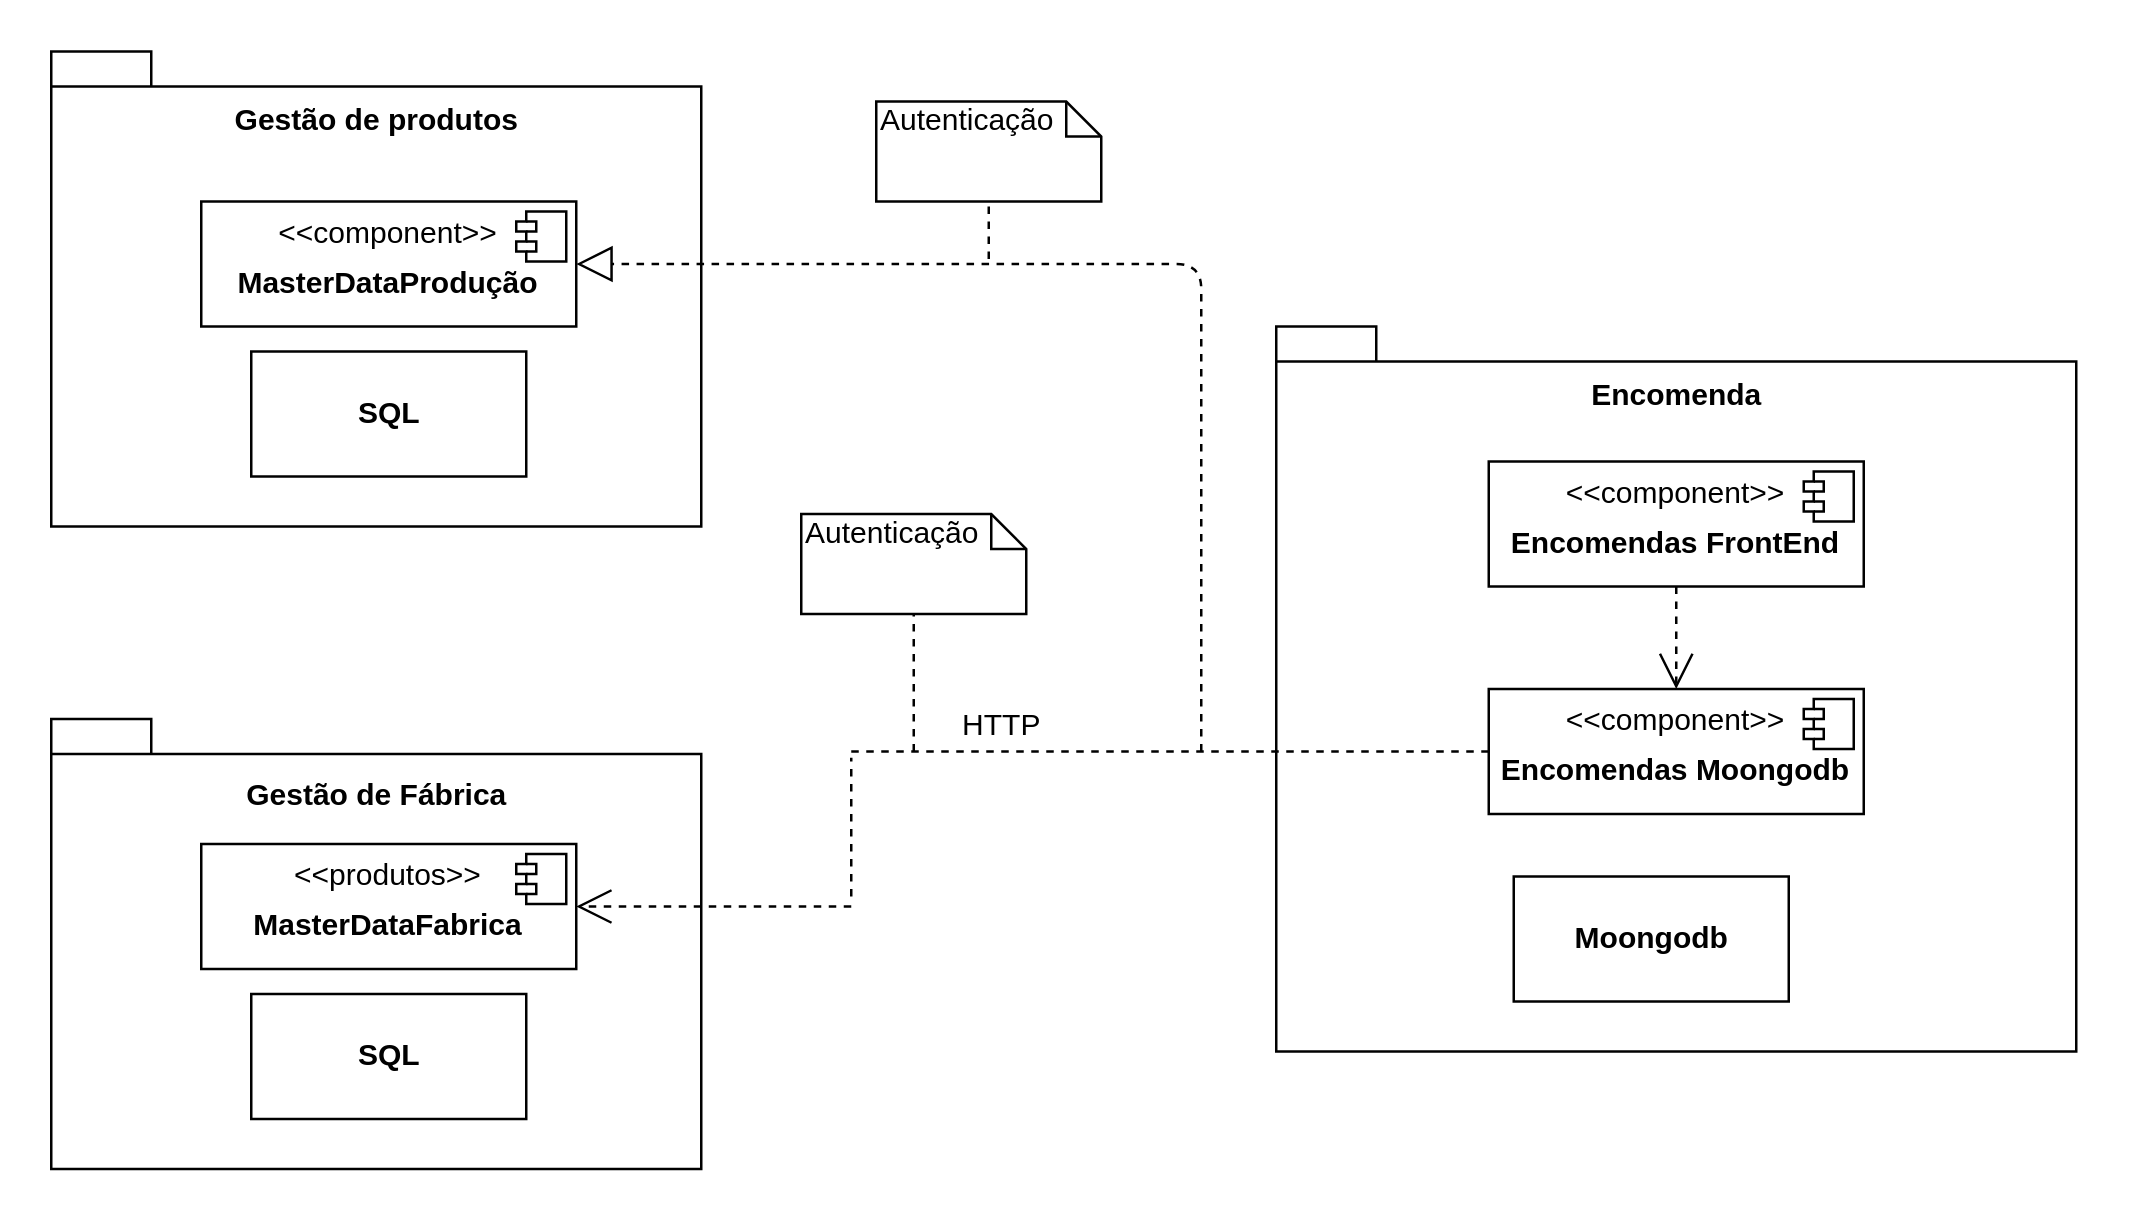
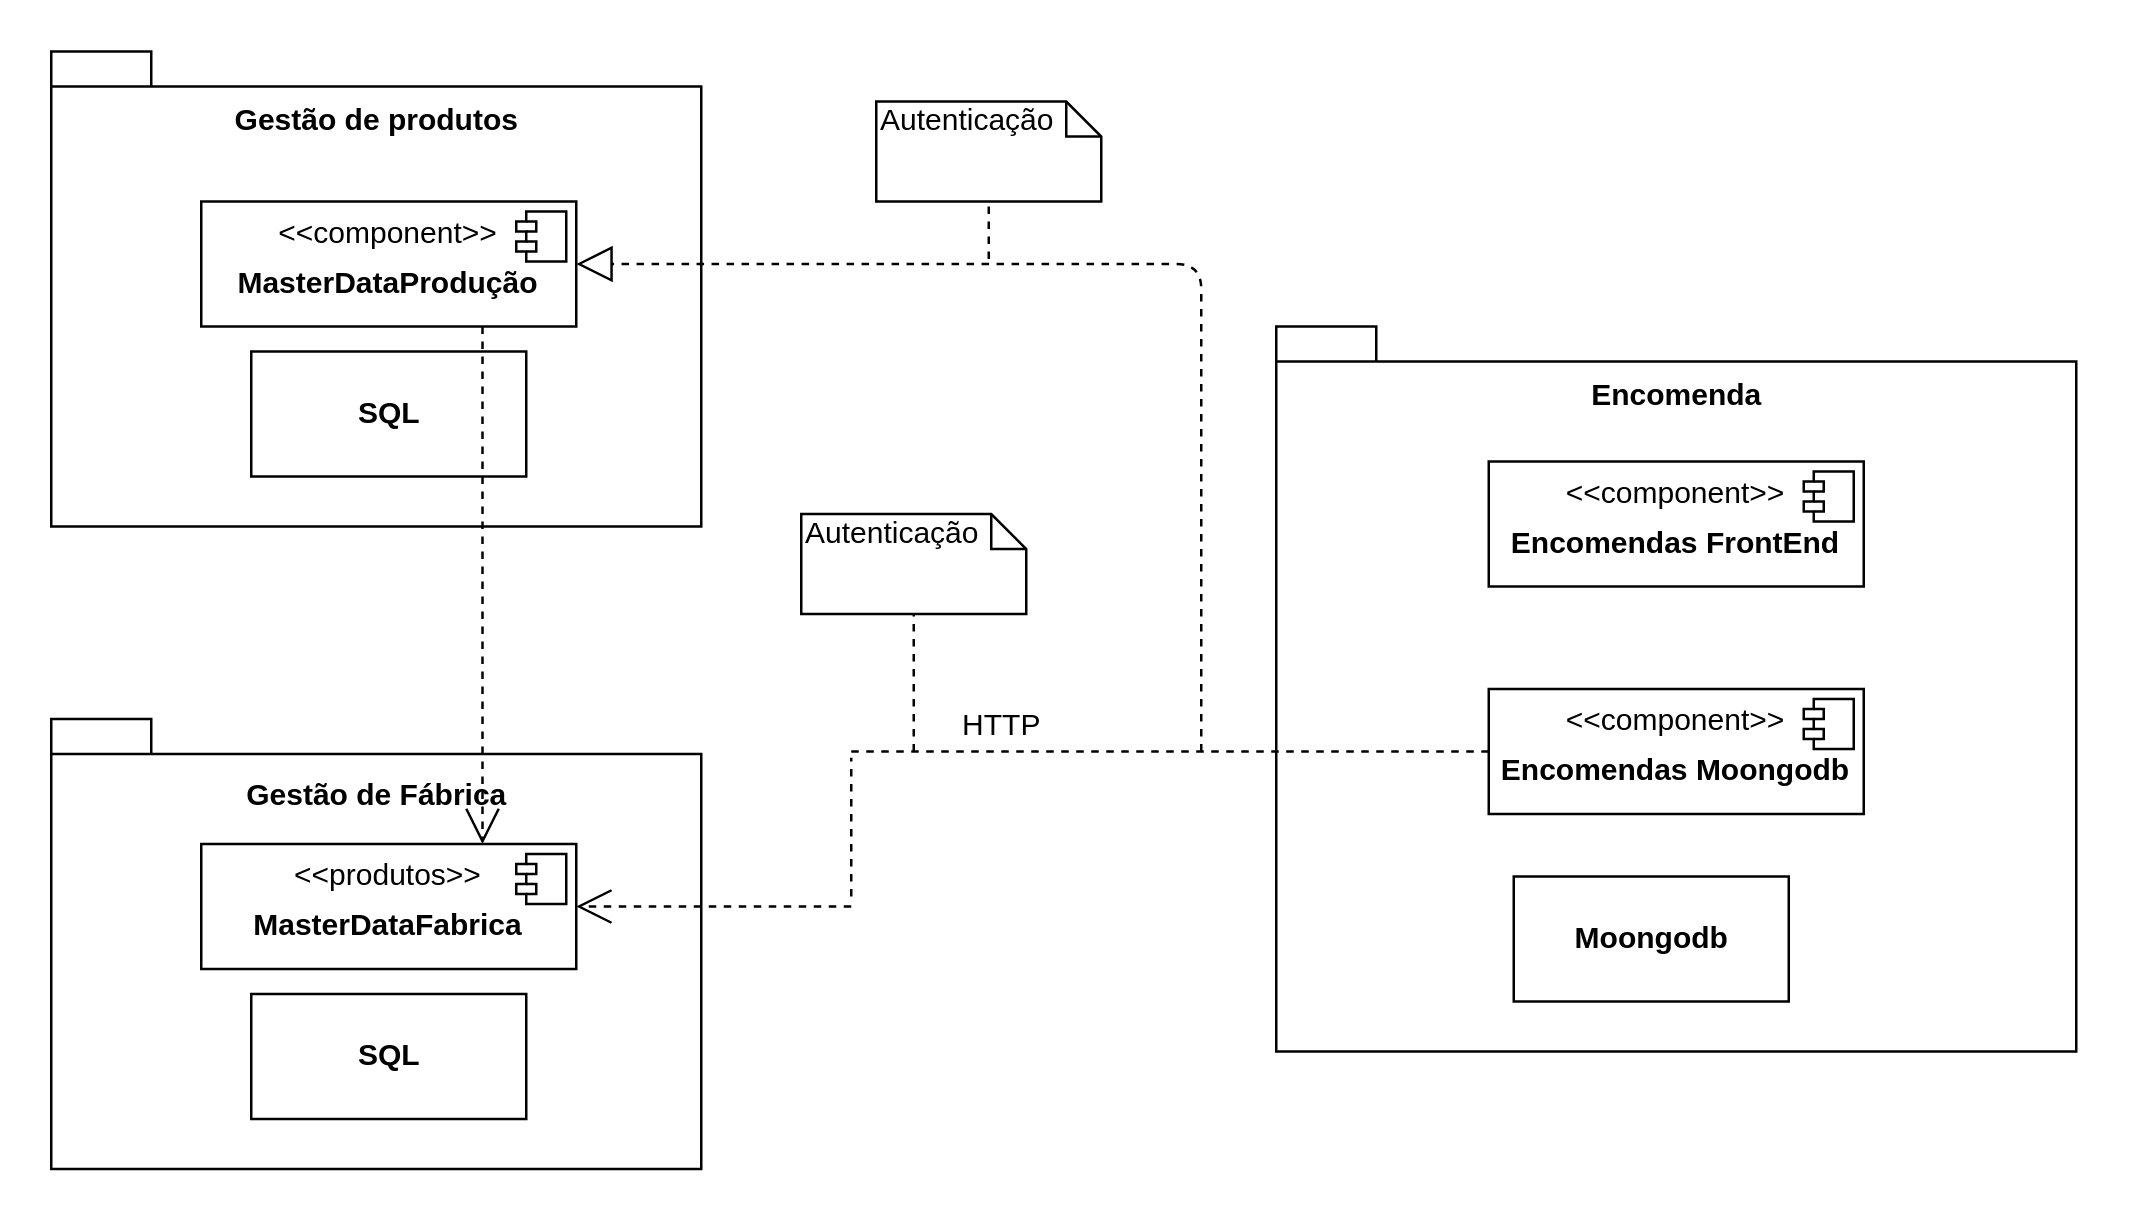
edge "<<component>> MasterDataProdução" -> "<<produtos>> MasterDataFabrica": added
edge "<<component>> Encomendas FrontEnd" -> "<<component>> Encomendas Moongodb": removed
